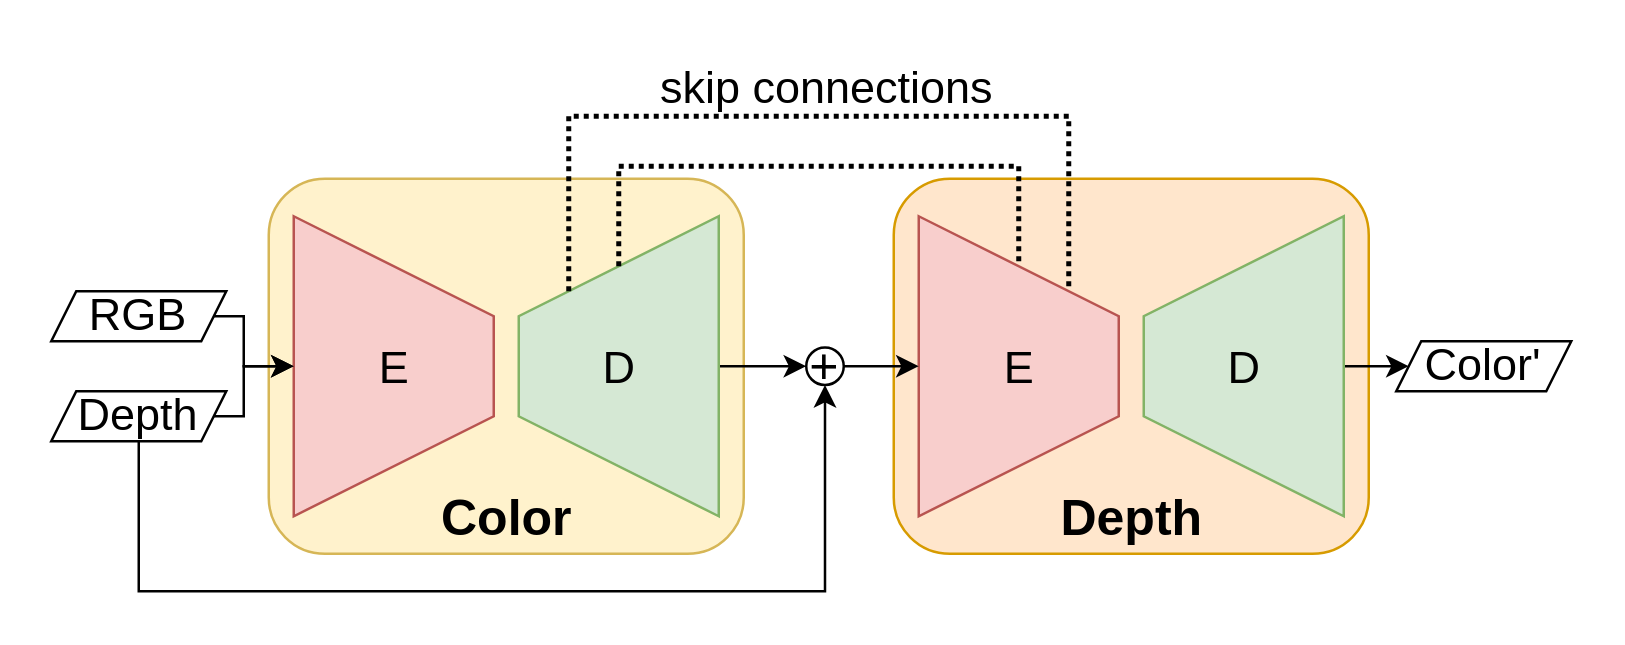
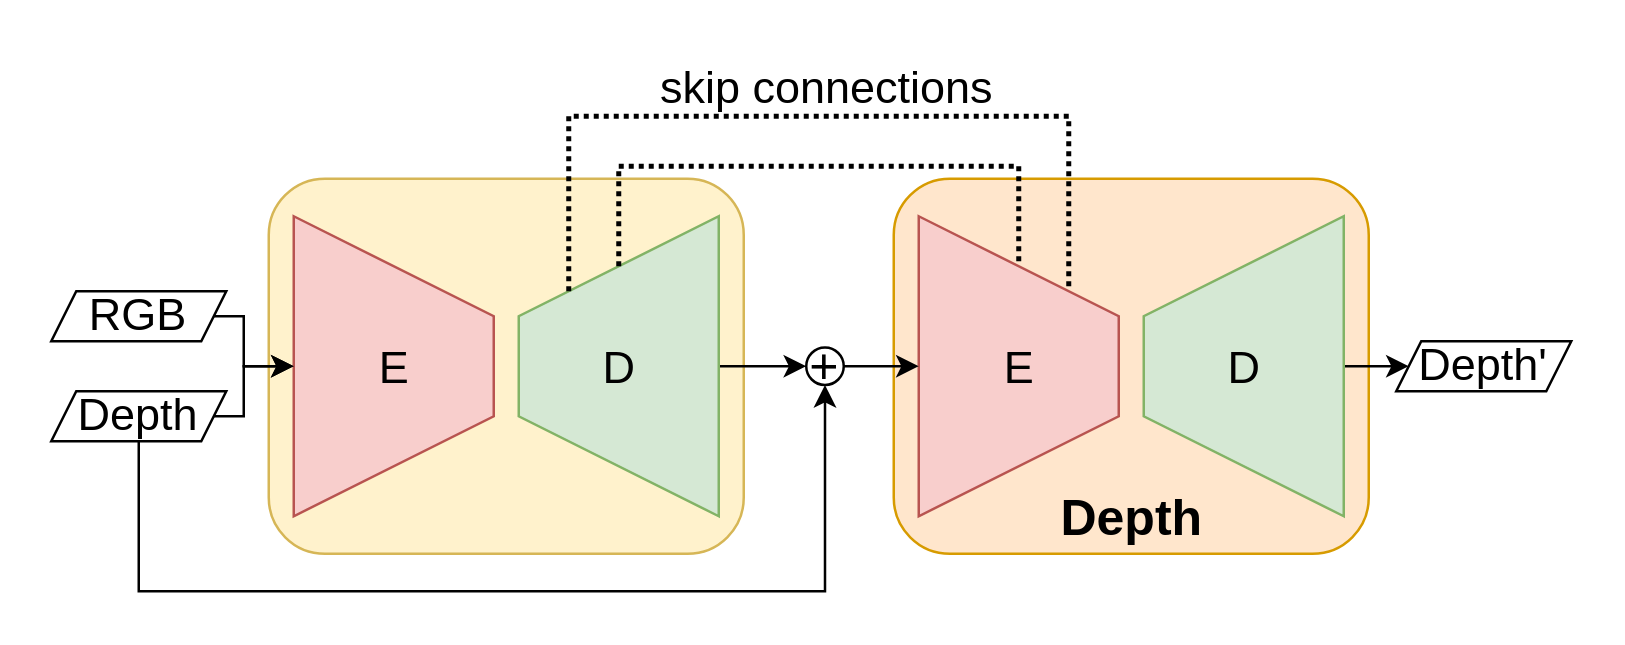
node "Color'": label "Color'" -> "Depth'"
node "Color": removed
